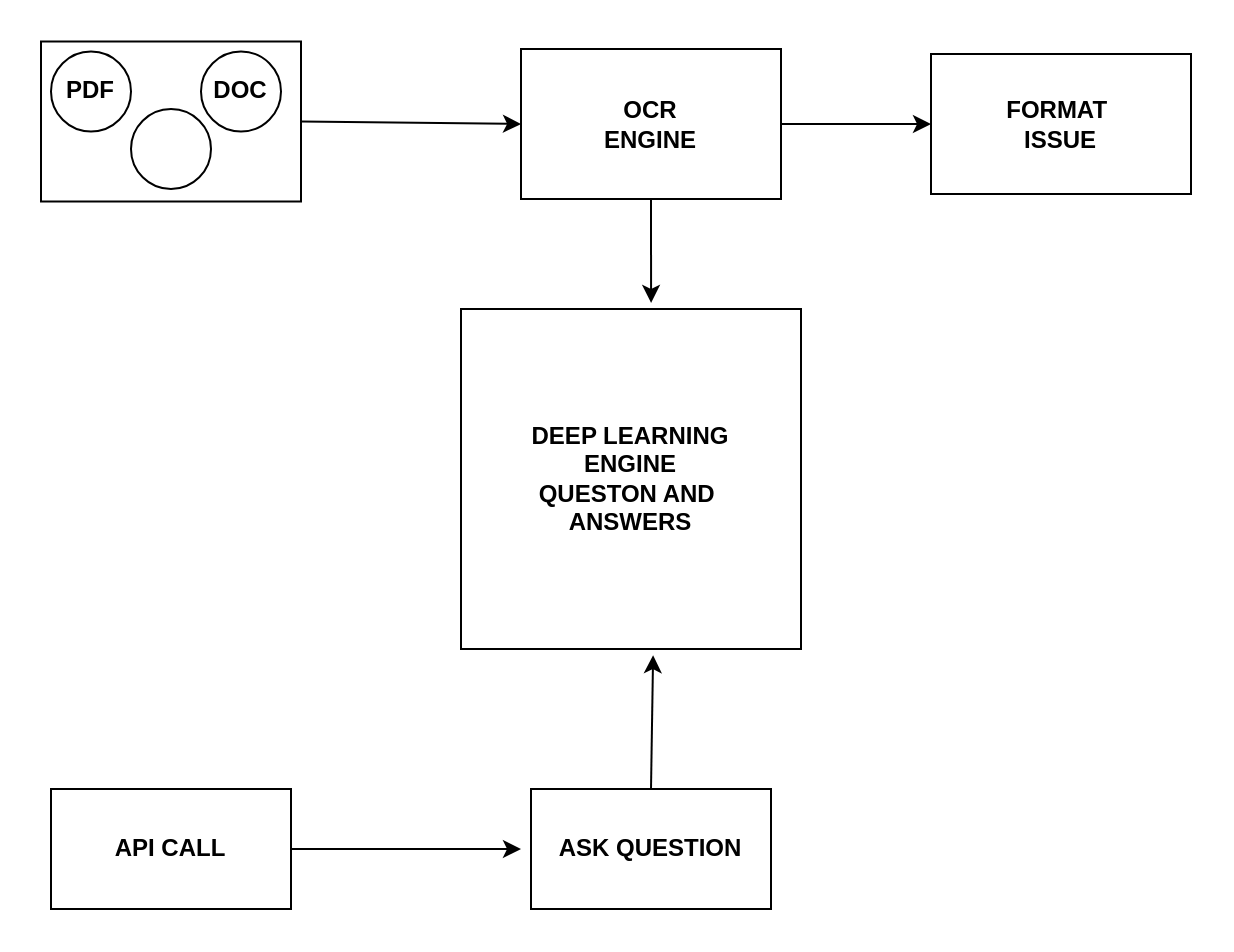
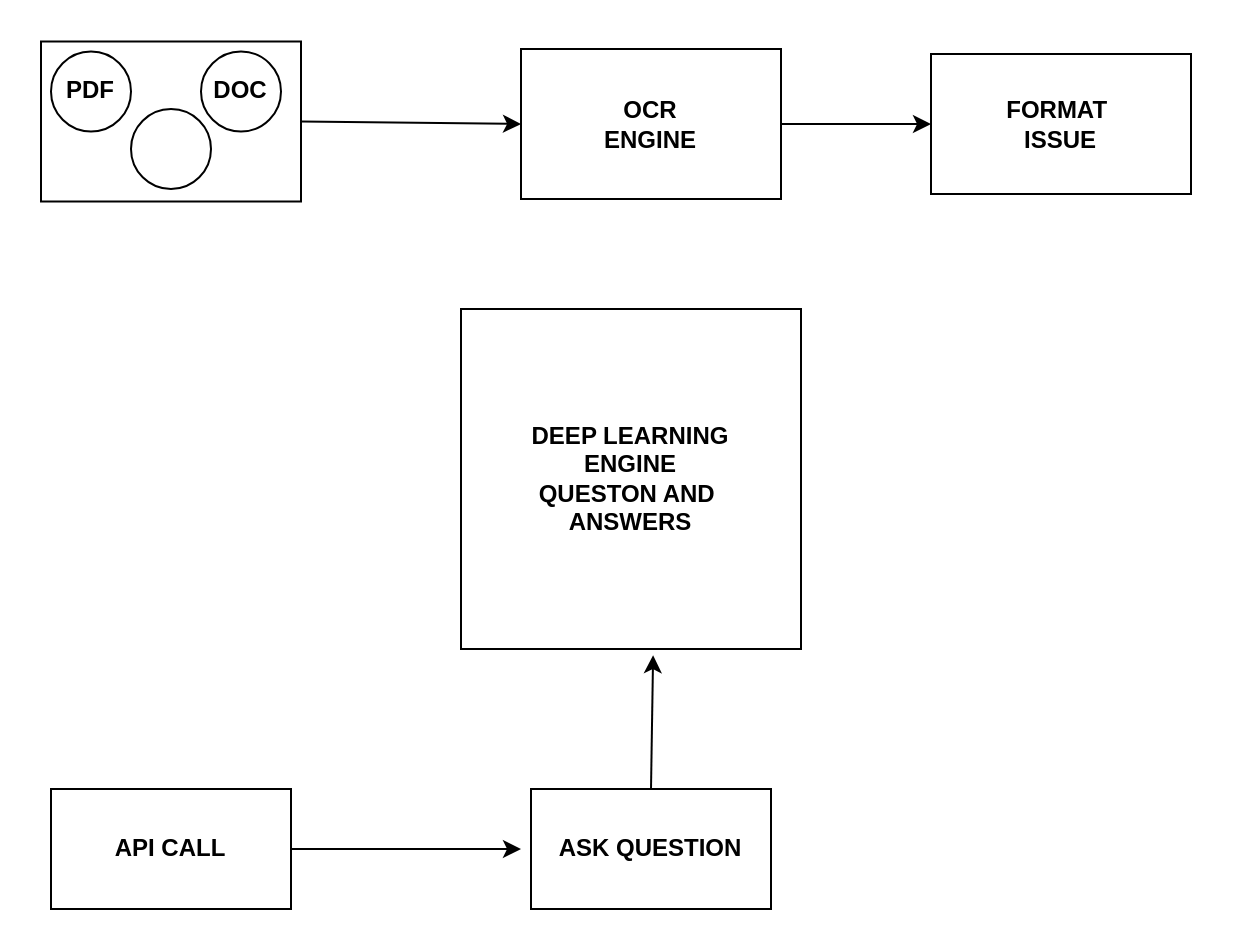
edge "OCR ENGINE" -> "DEEP LEARNING ENGINE QUESTON AND ANSWERS": removed
